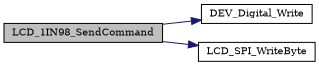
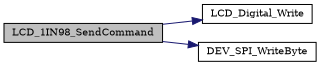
node "DEV_Digital_Write": label "DEV_Digital_Write" -> "LCD_Digital_Write"
node "LCD_SPI_WriteByte": label "LCD_SPI_WriteByte" -> "DEV_SPI_WriteByte"
